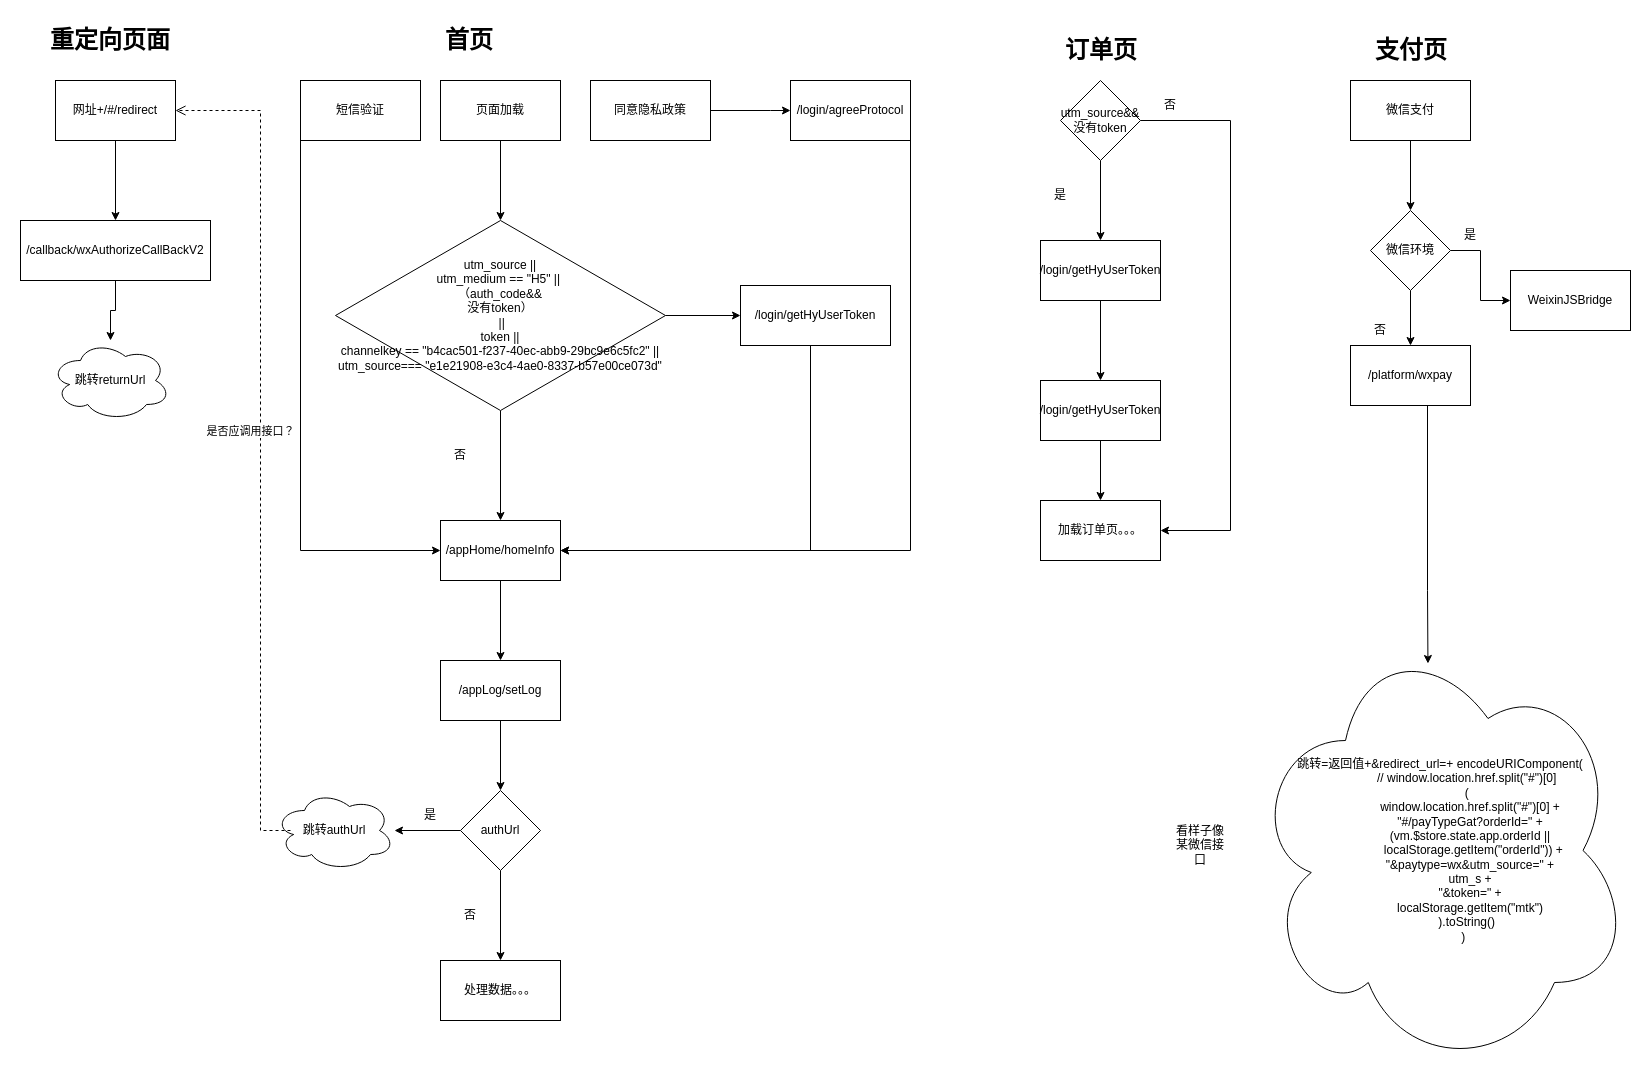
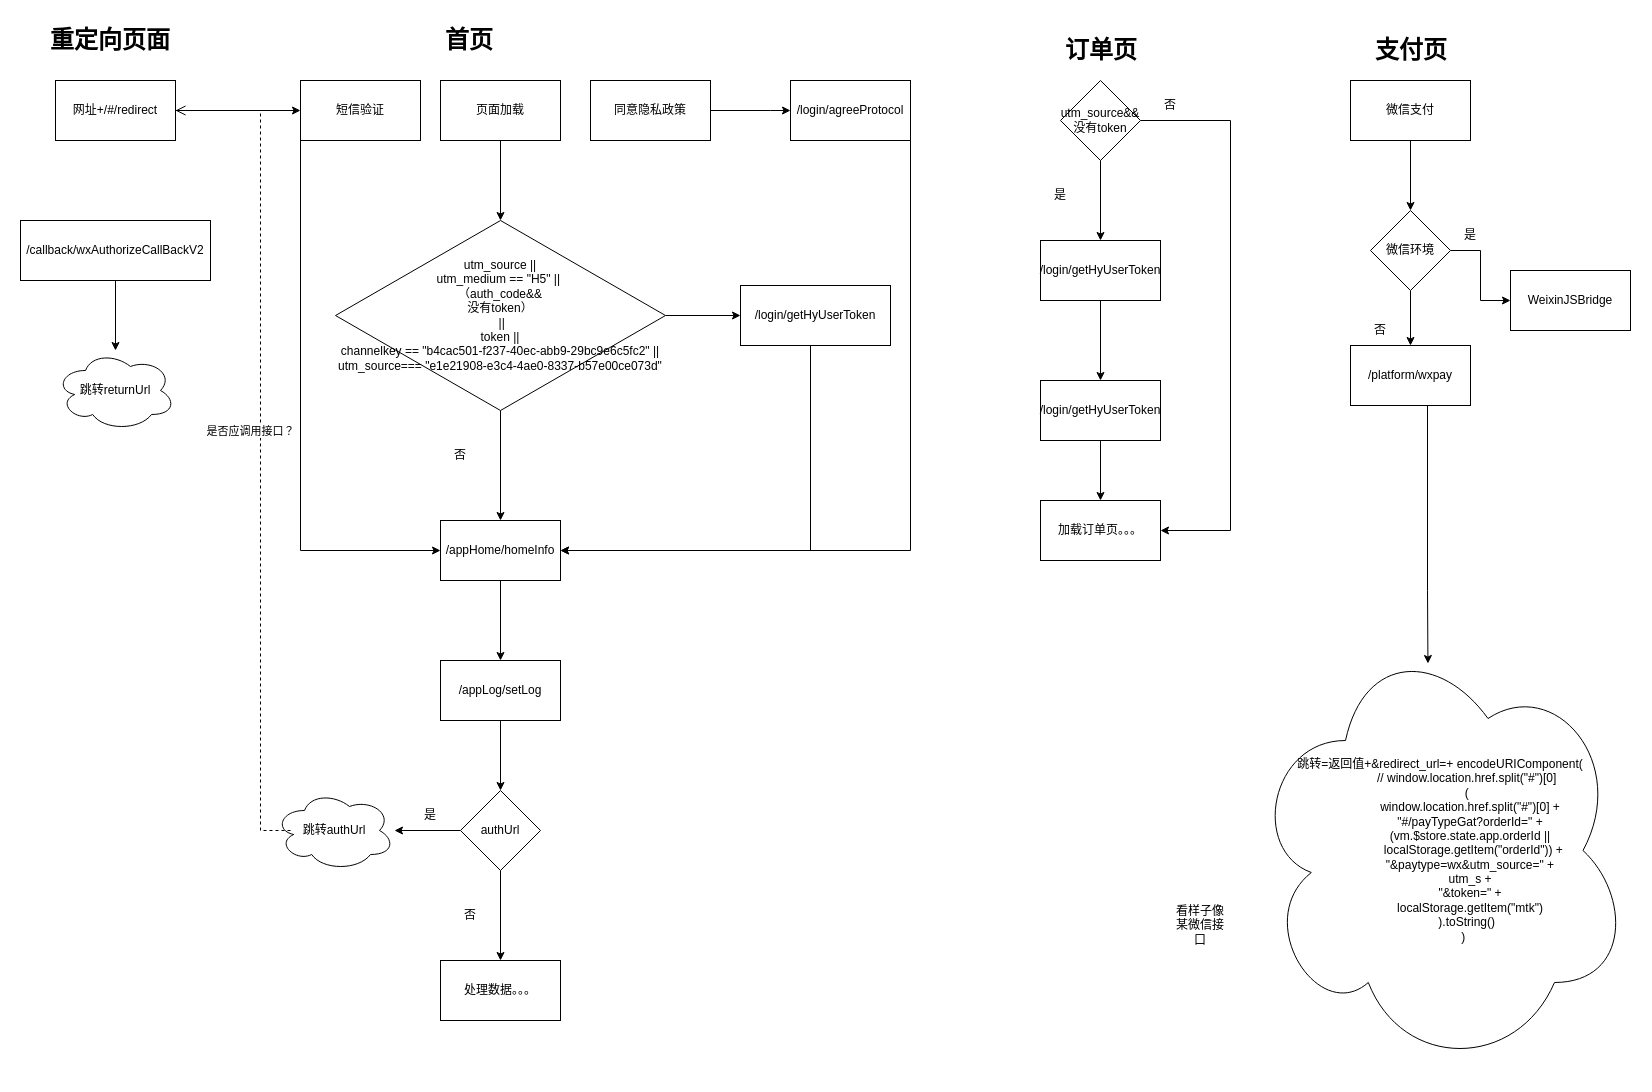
edge "网址+/#/redirect" -> "/callback/wxAuthorizeCallBackV2": now "网址+/#/redirect" -> "短信验证"
node "跳转returnUrl": moved (111, 381) -> (116, 391)
node "看样子像某微信接口": moved (1201, 846) -> (1201, 926)
